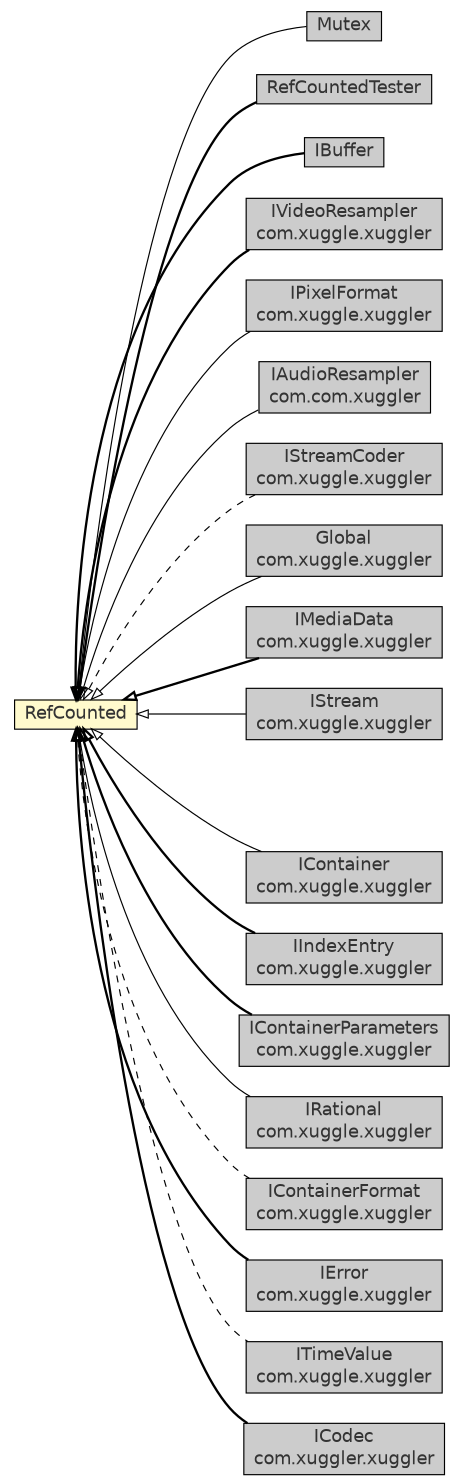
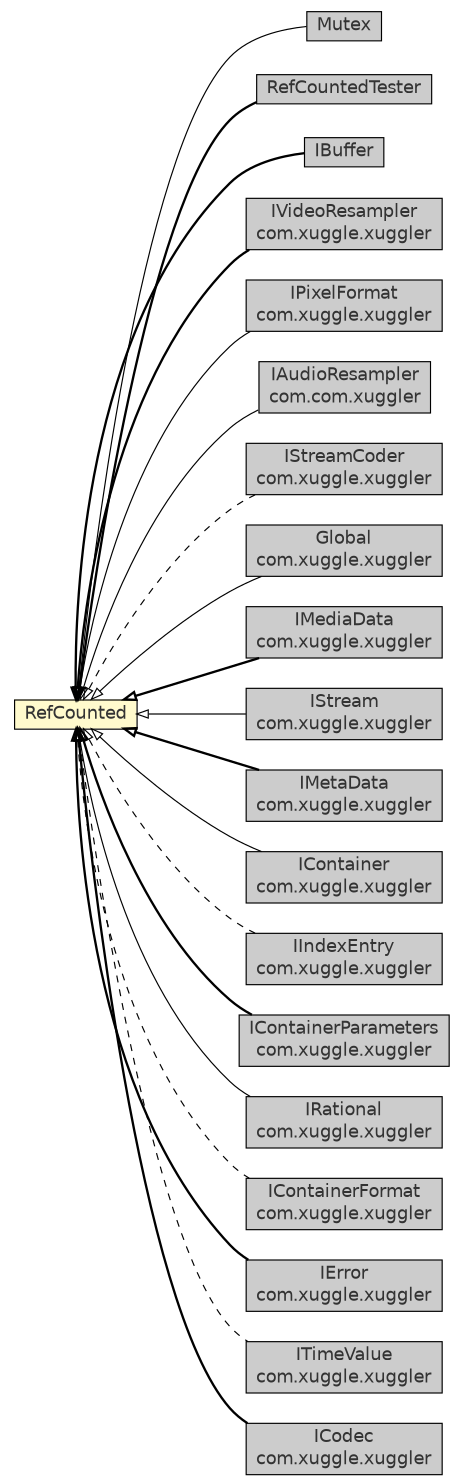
node "IMetaData": added
edge "IIndexEntry" -> "RefCounted": style bold -> dashed
node "ICodec": text "com.xuggler.xuggler" -> "com.xuggle.xuggler"
